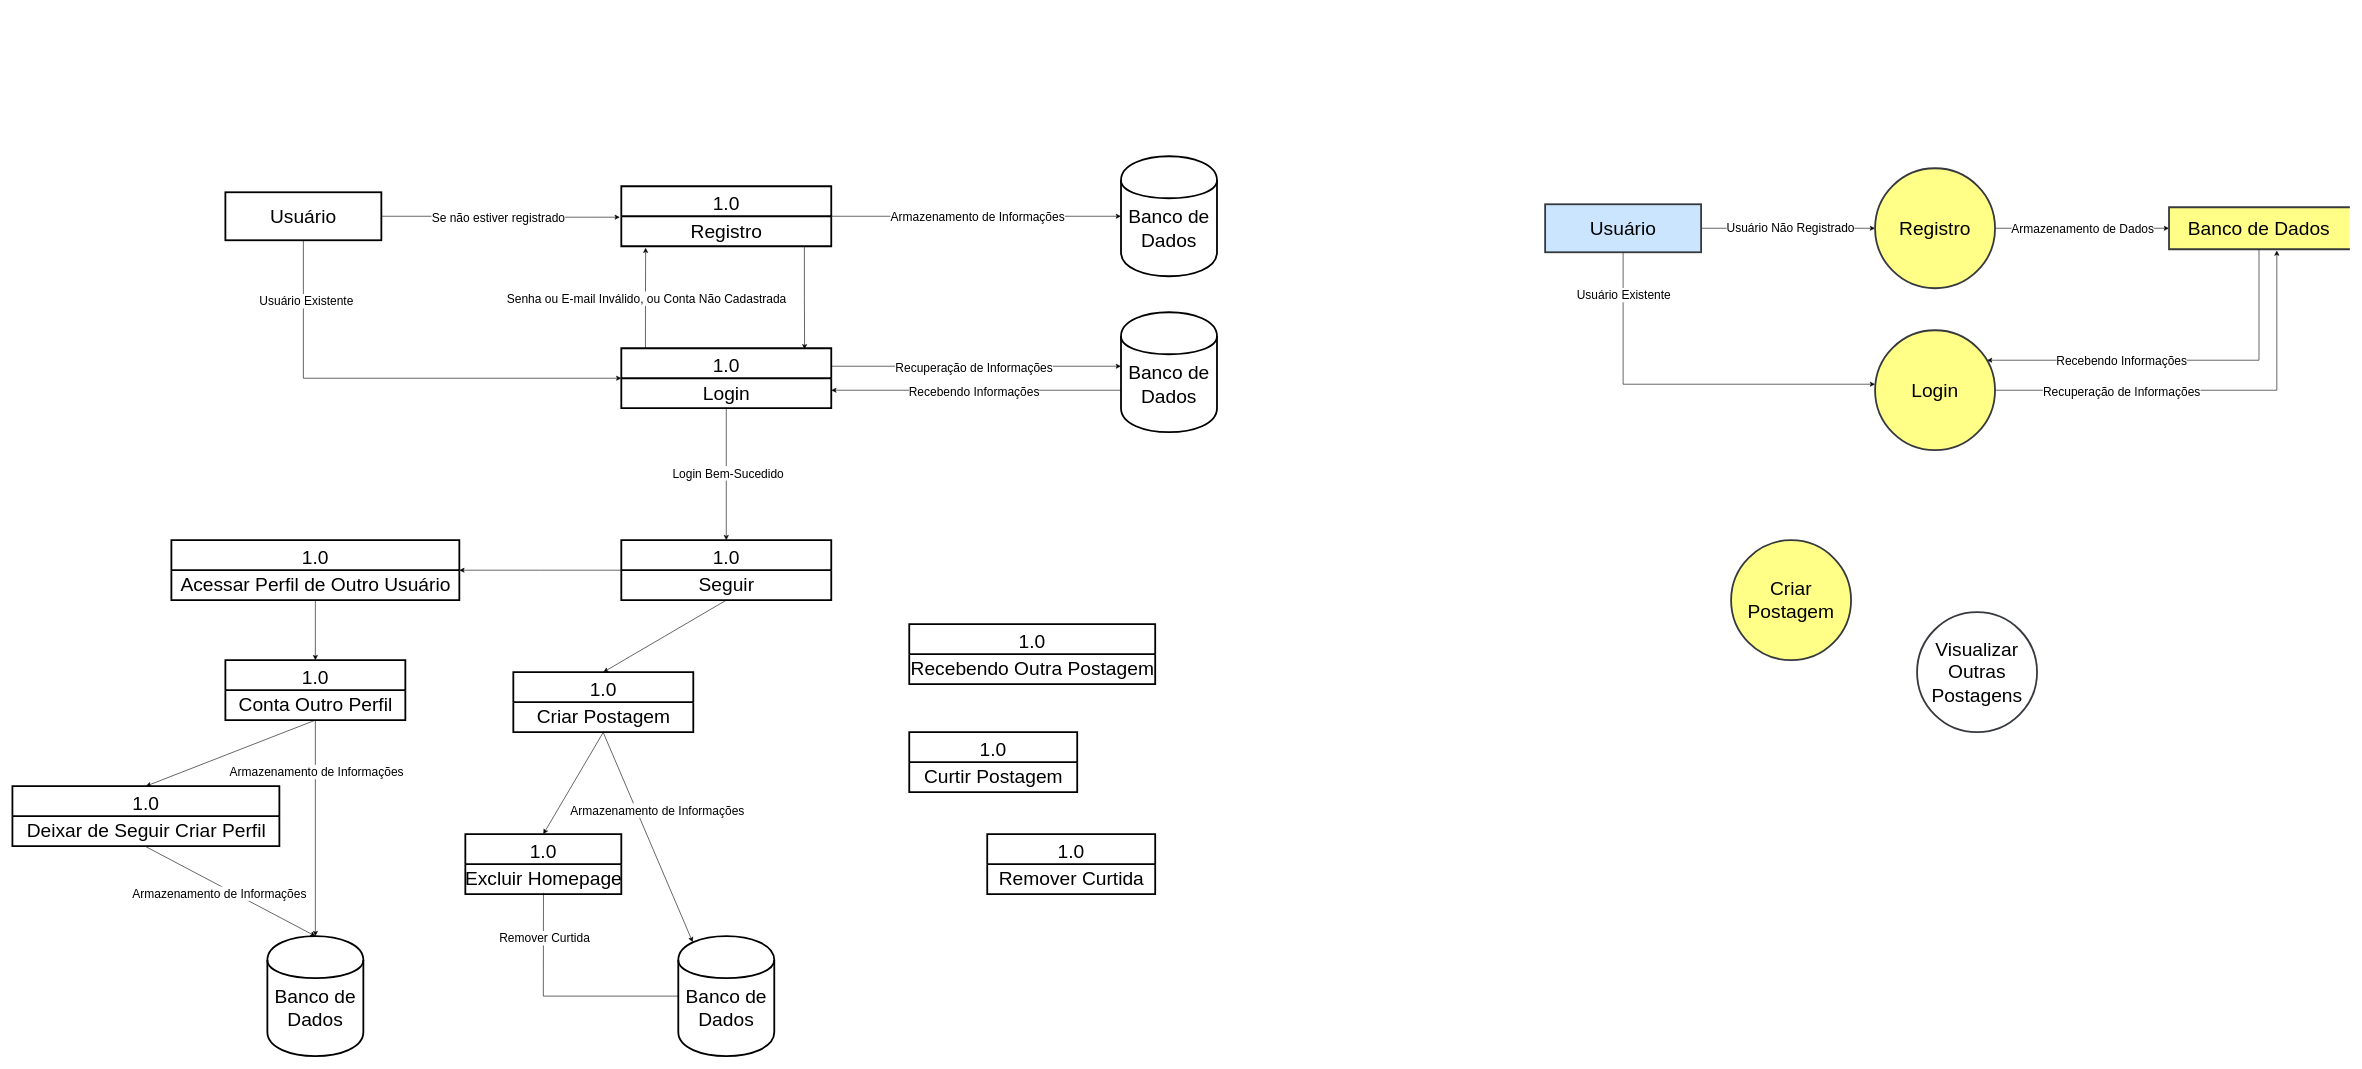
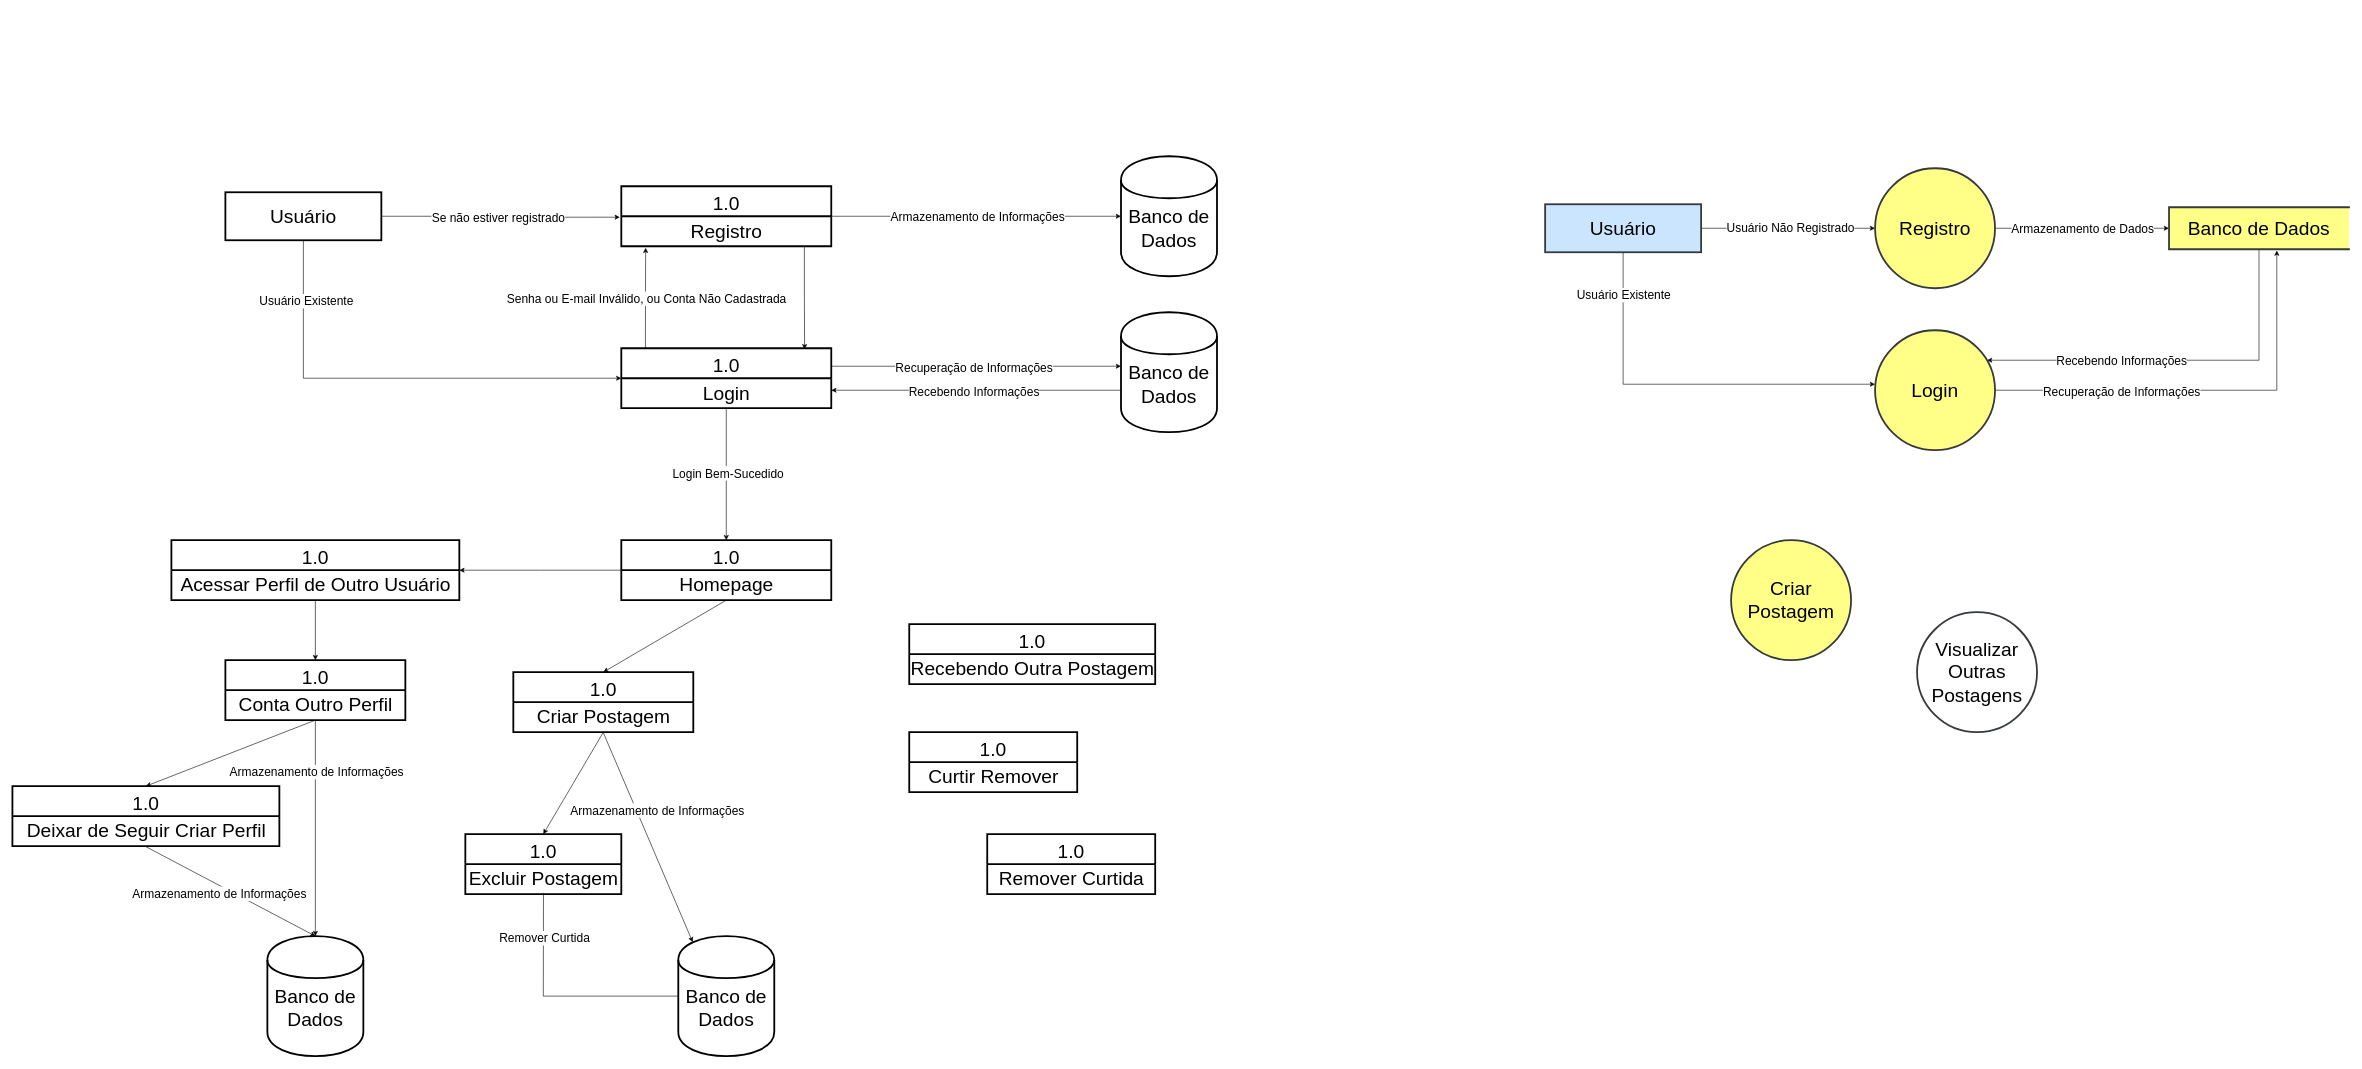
node "Seguir": label "Seguir" -> "Homepage"
node "Curtir Postagem": label "Curtir Postagem" -> "Curtir Remover"
node "Excluir Homepage": label "Excluir Homepage" -> "Excluir Postagem"
